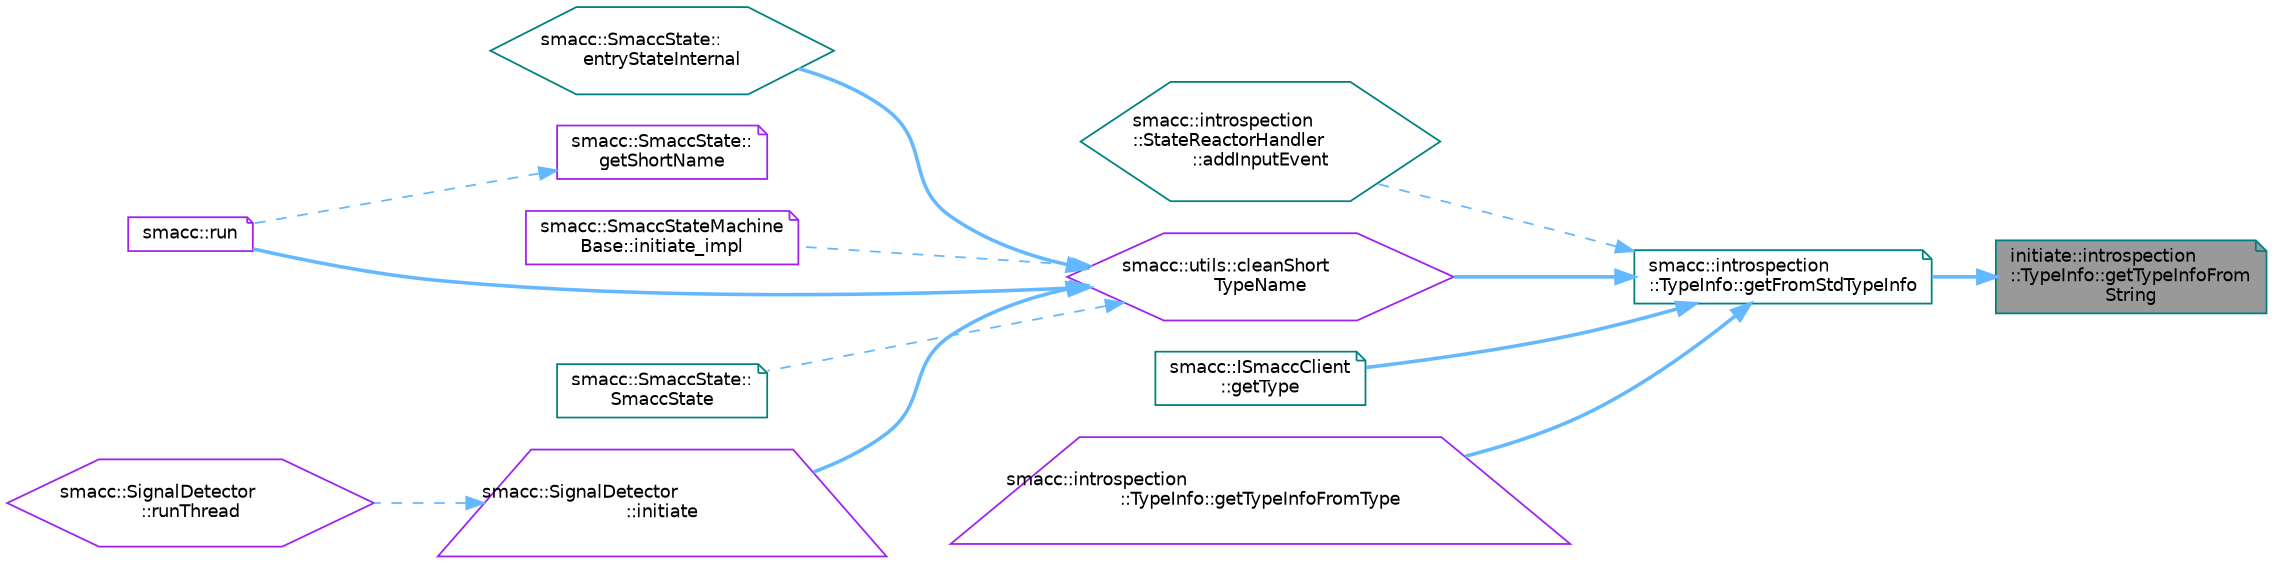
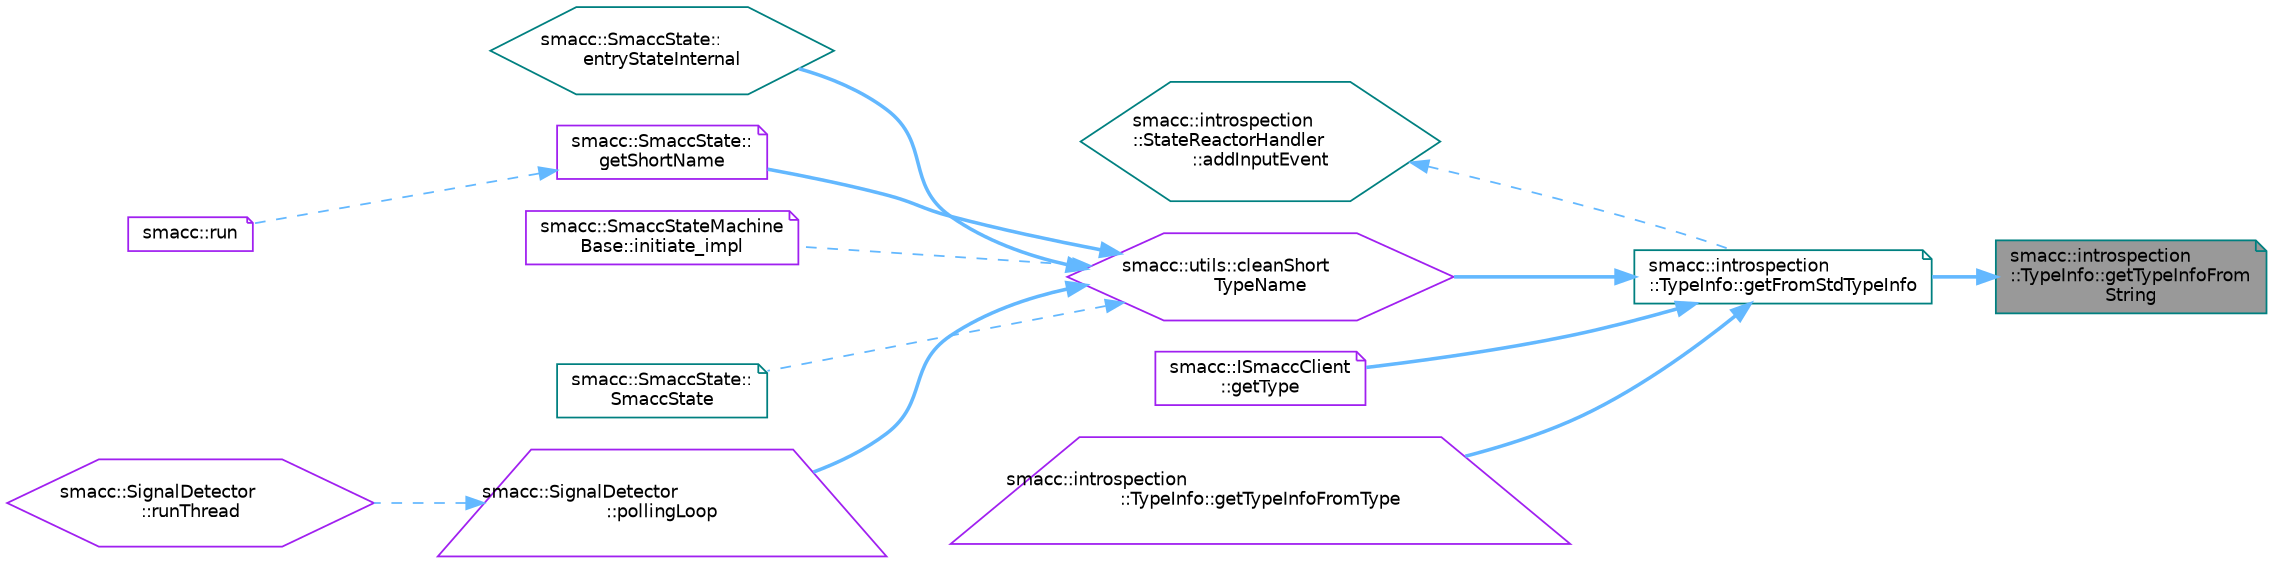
edge "smacc::introspection ::StateReactorHandler ::addInputEvent" -> "smacc::introspection ::TypeInfo::getFromStdTypeInfo": reversed
node "initiate::introspection ::TypeInfo::getTypeInfoFrom String": label "initiate::introspection ::TypeInfo::getTypeInfoFrom String" -> "smacc::introspection ::TypeInfo::getTypeInfoFrom String"
edge "smacc::run" -> "smacc::utils::cleanShort TypeName": now "smacc::SmaccState:: getShortName" -> "smacc::utils::cleanShort TypeName"
node "smacc::ISmaccClient ::getType": color teal -> purple
node "smacc::SignalDetector ::initiate": label "smacc::SignalDetector ::initiate" -> "smacc::SignalDetector ::pollingLoop"
